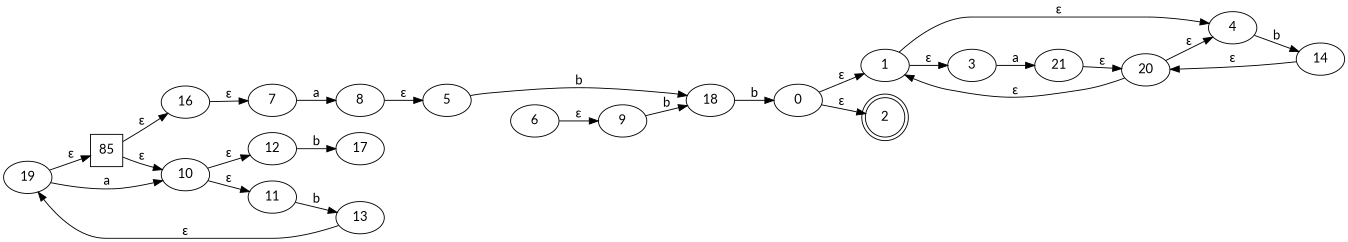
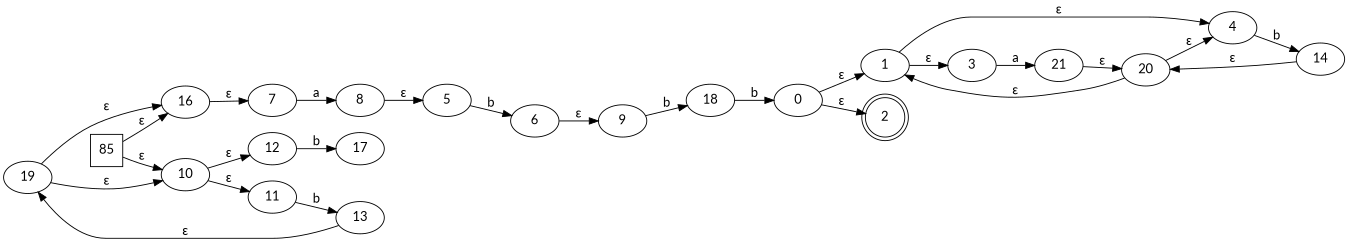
edge "5" -> "18": now "5" -> "6"
edge "19" -> "85": now "19" -> "16"
edge "19" -> "10": label "a" -> "ɛ"
